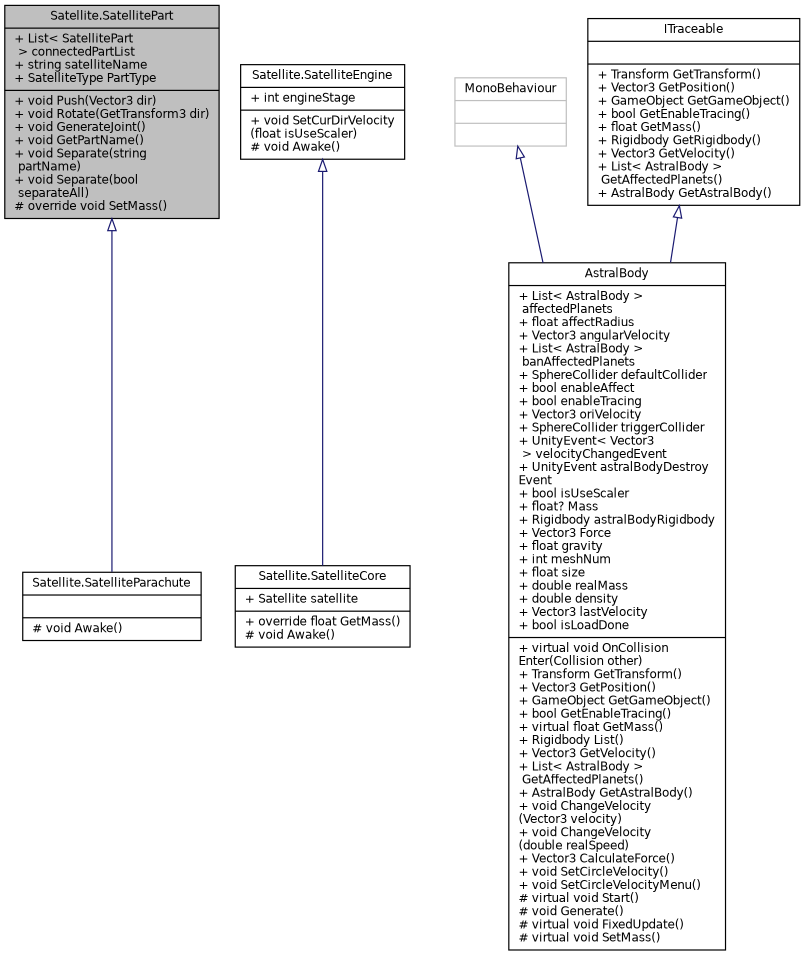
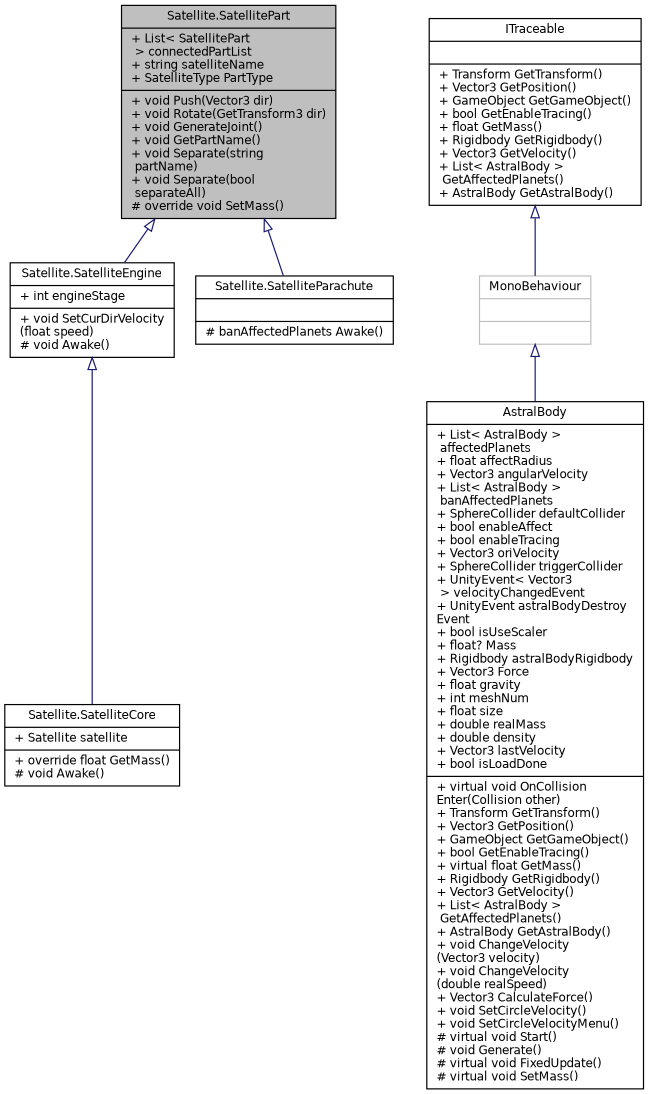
node "Satellite.SatelliteEngine": text "(float isUseScaler)" -> "(float speed)"
edge "AstralBody" -> "ITraceable": now "MonoBehaviour" -> "ITraceable"
edge "Satellite.SatelliteEngine" -> "Satellite.SatellitePart": added
node "Satellite.SatelliteParachute": text "# void Awake()" -> "# banAffectedPlanets Awake()"
node "AstralBody": text "+ Rigidbody List()" -> "+ Rigidbody GetRigidbody()"
